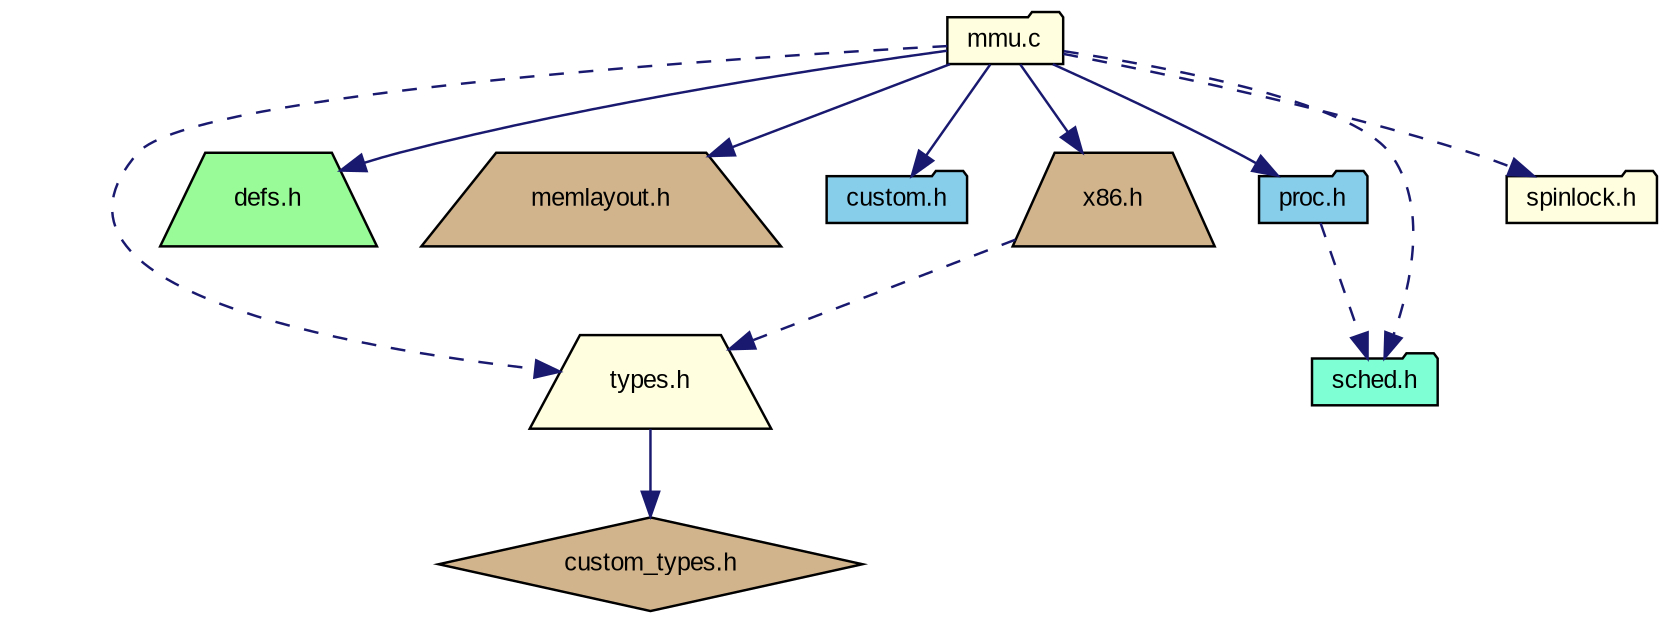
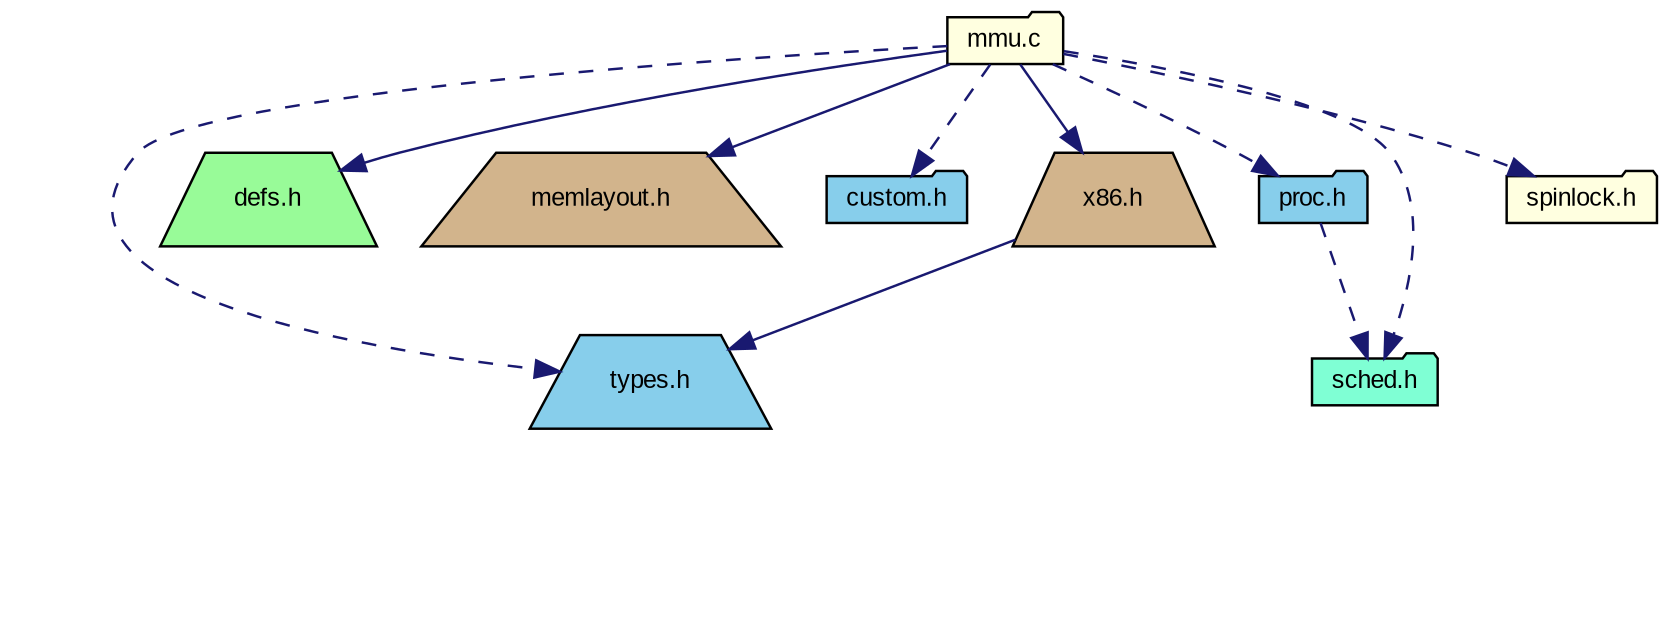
edge "mmu.c" -> "custom.h": style solid -> dashed
edge "mmu.c" -> "proc.h": style solid -> dashed
edge "x86.h" -> "types.h": style dashed -> solid
node "types.h": fillcolor lightyellow -> skyblue
node "custom_types.h": removed
